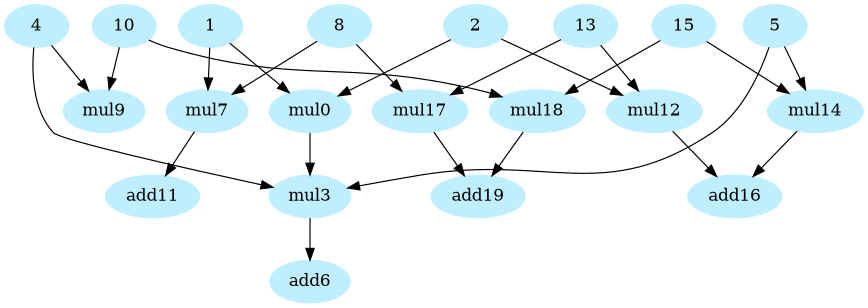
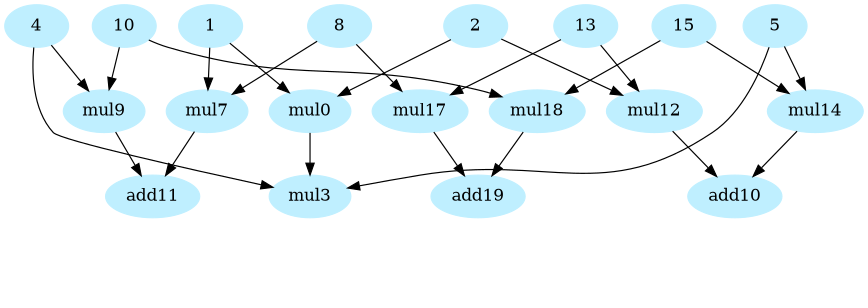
edge "mul9" -> "add11": added
node "add16": label "add16" -> "add10"
node "add6": removed
